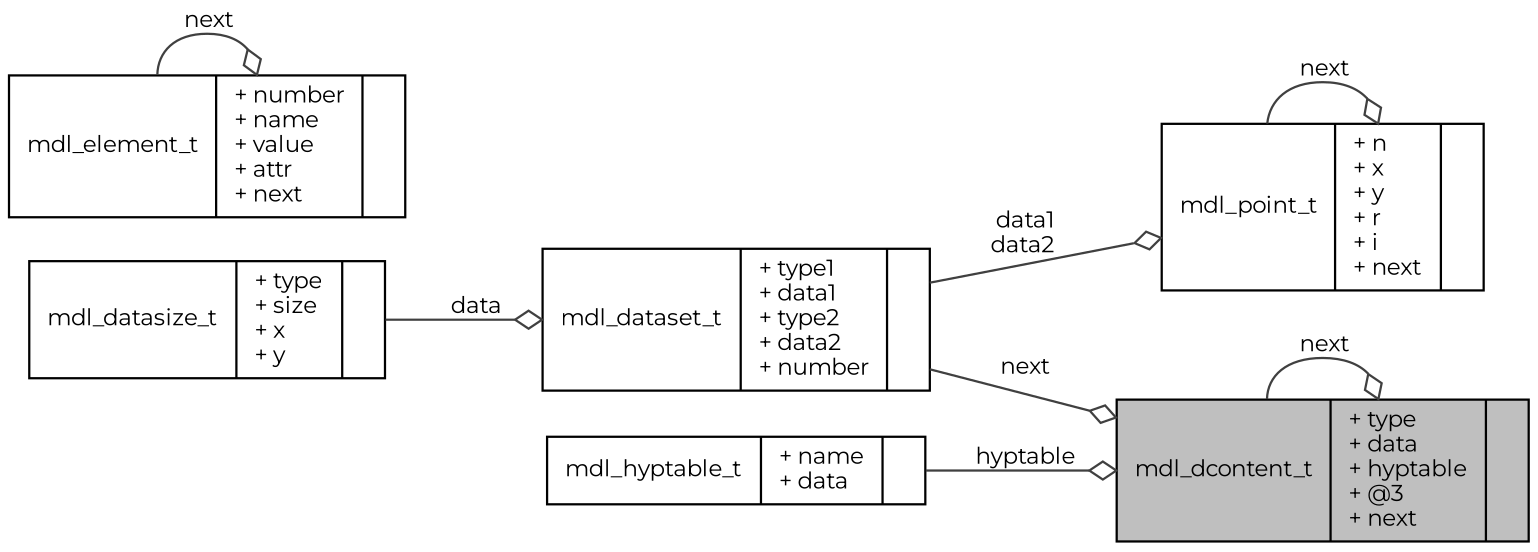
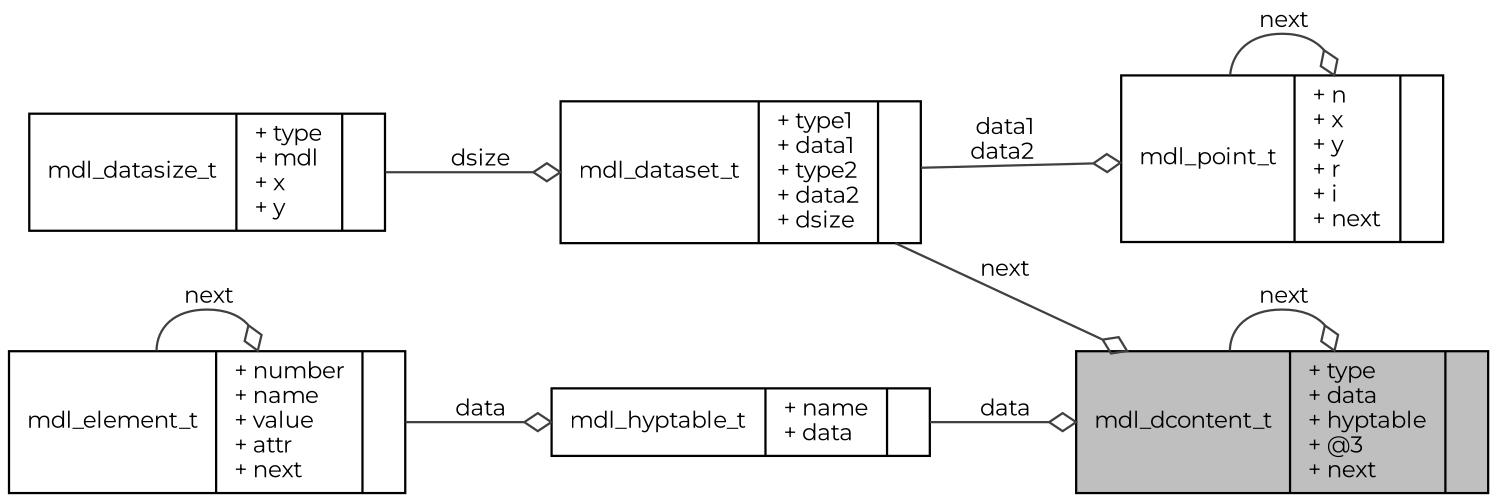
node "mdl_datasize_t": text "+ size" -> "+ mdl"
edge "mdl_datasize_t" -> "mdl_dataset_t": label " data" -> " dsize"
node "mdl_dataset_t": text "+ number" -> "+ dsize"
edge "mdl_element_t" -> "mdl_hyptable_t": added, label "data"
edge "mdl_hyptable_t" -> "mdl_dcontent_t": label " hyptable" -> " data"
